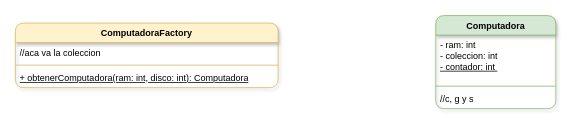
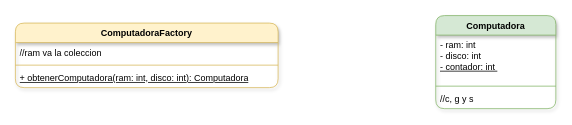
node "//aca va la coleccion": label "//aca va la coleccion" -> "//ram va la coleccion"
node "- ram: int - coleccion: int - contador: int": label "- ram: int - coleccion: int - contador: int" -> "- ram: int - disco: int - contador: int"
